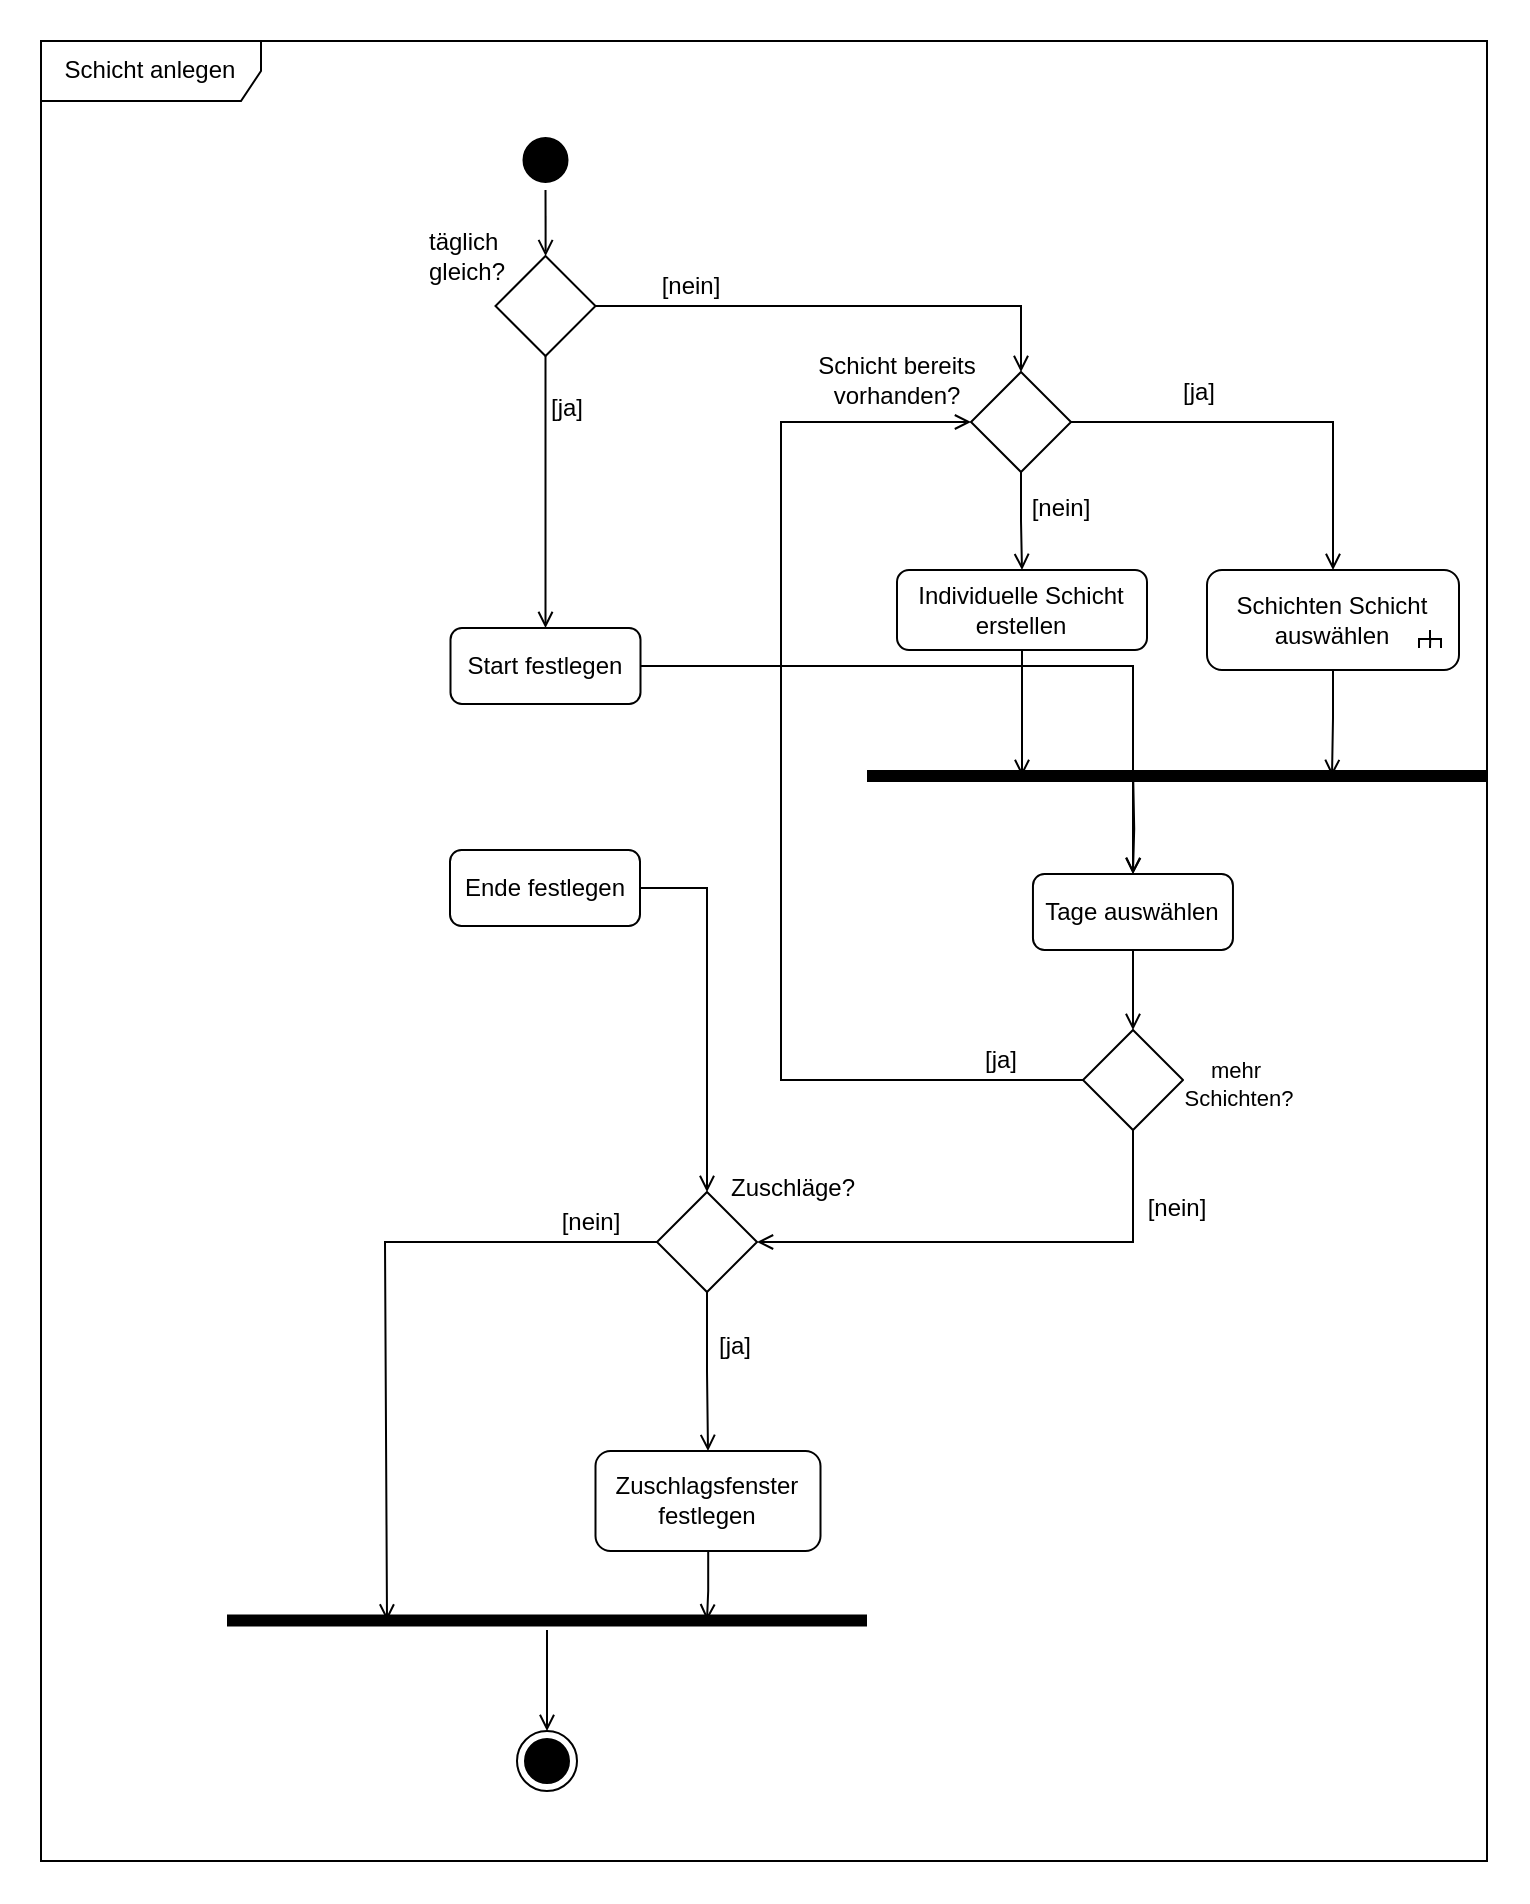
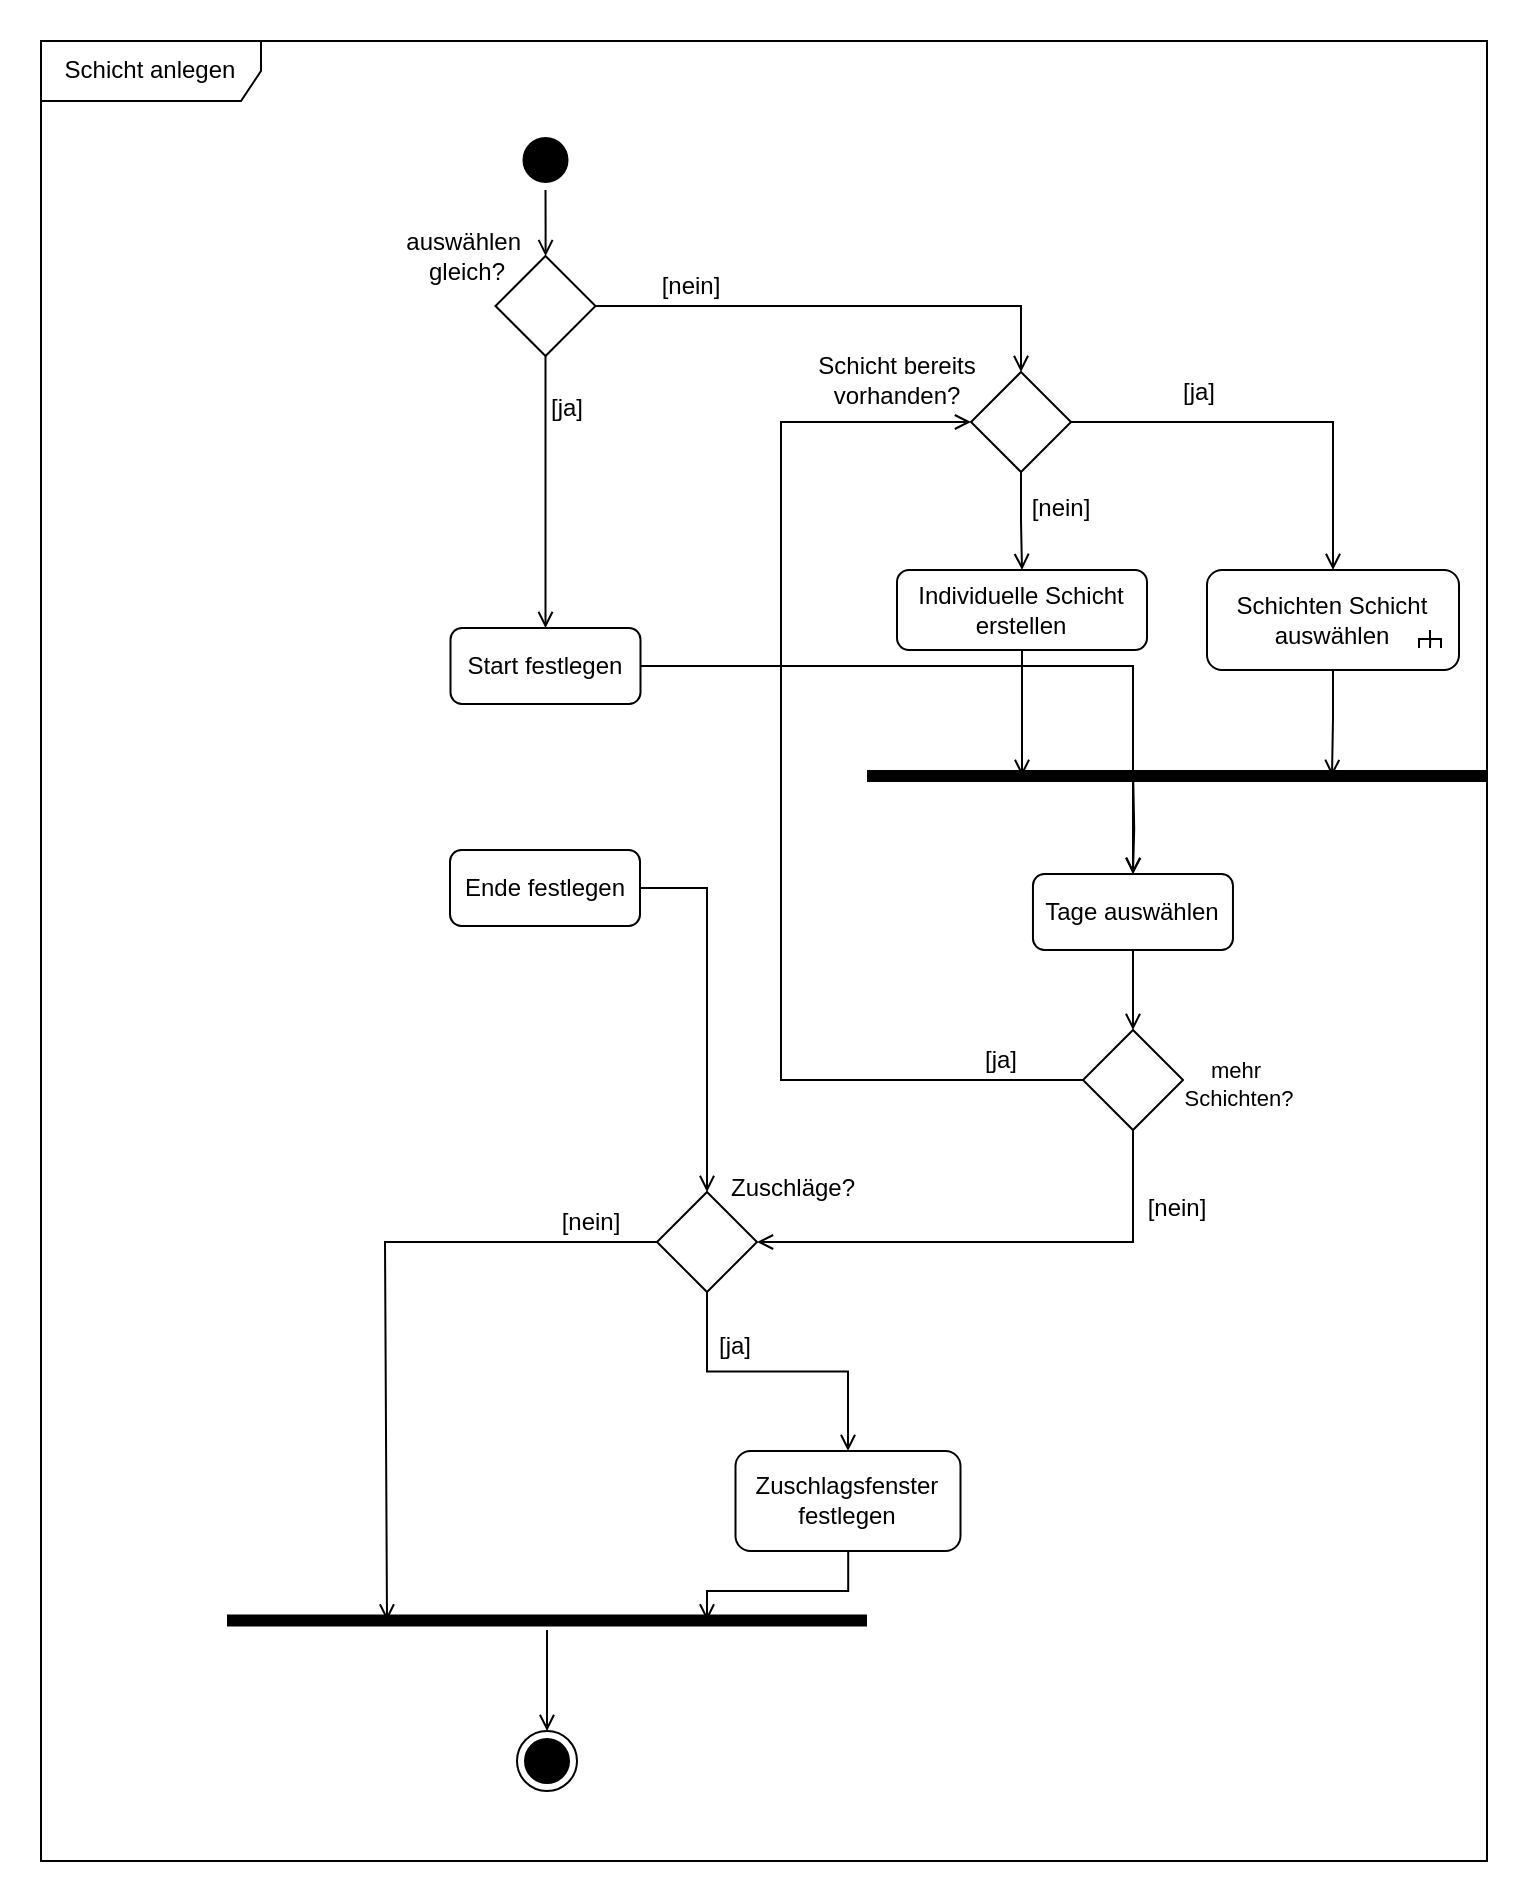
node "täglich gleich?": label "täglich gleich?" -> "auswählen gleich?"
node "Zuschlagsfenster festlegen": moved (708, 1501) -> (848, 1501)
